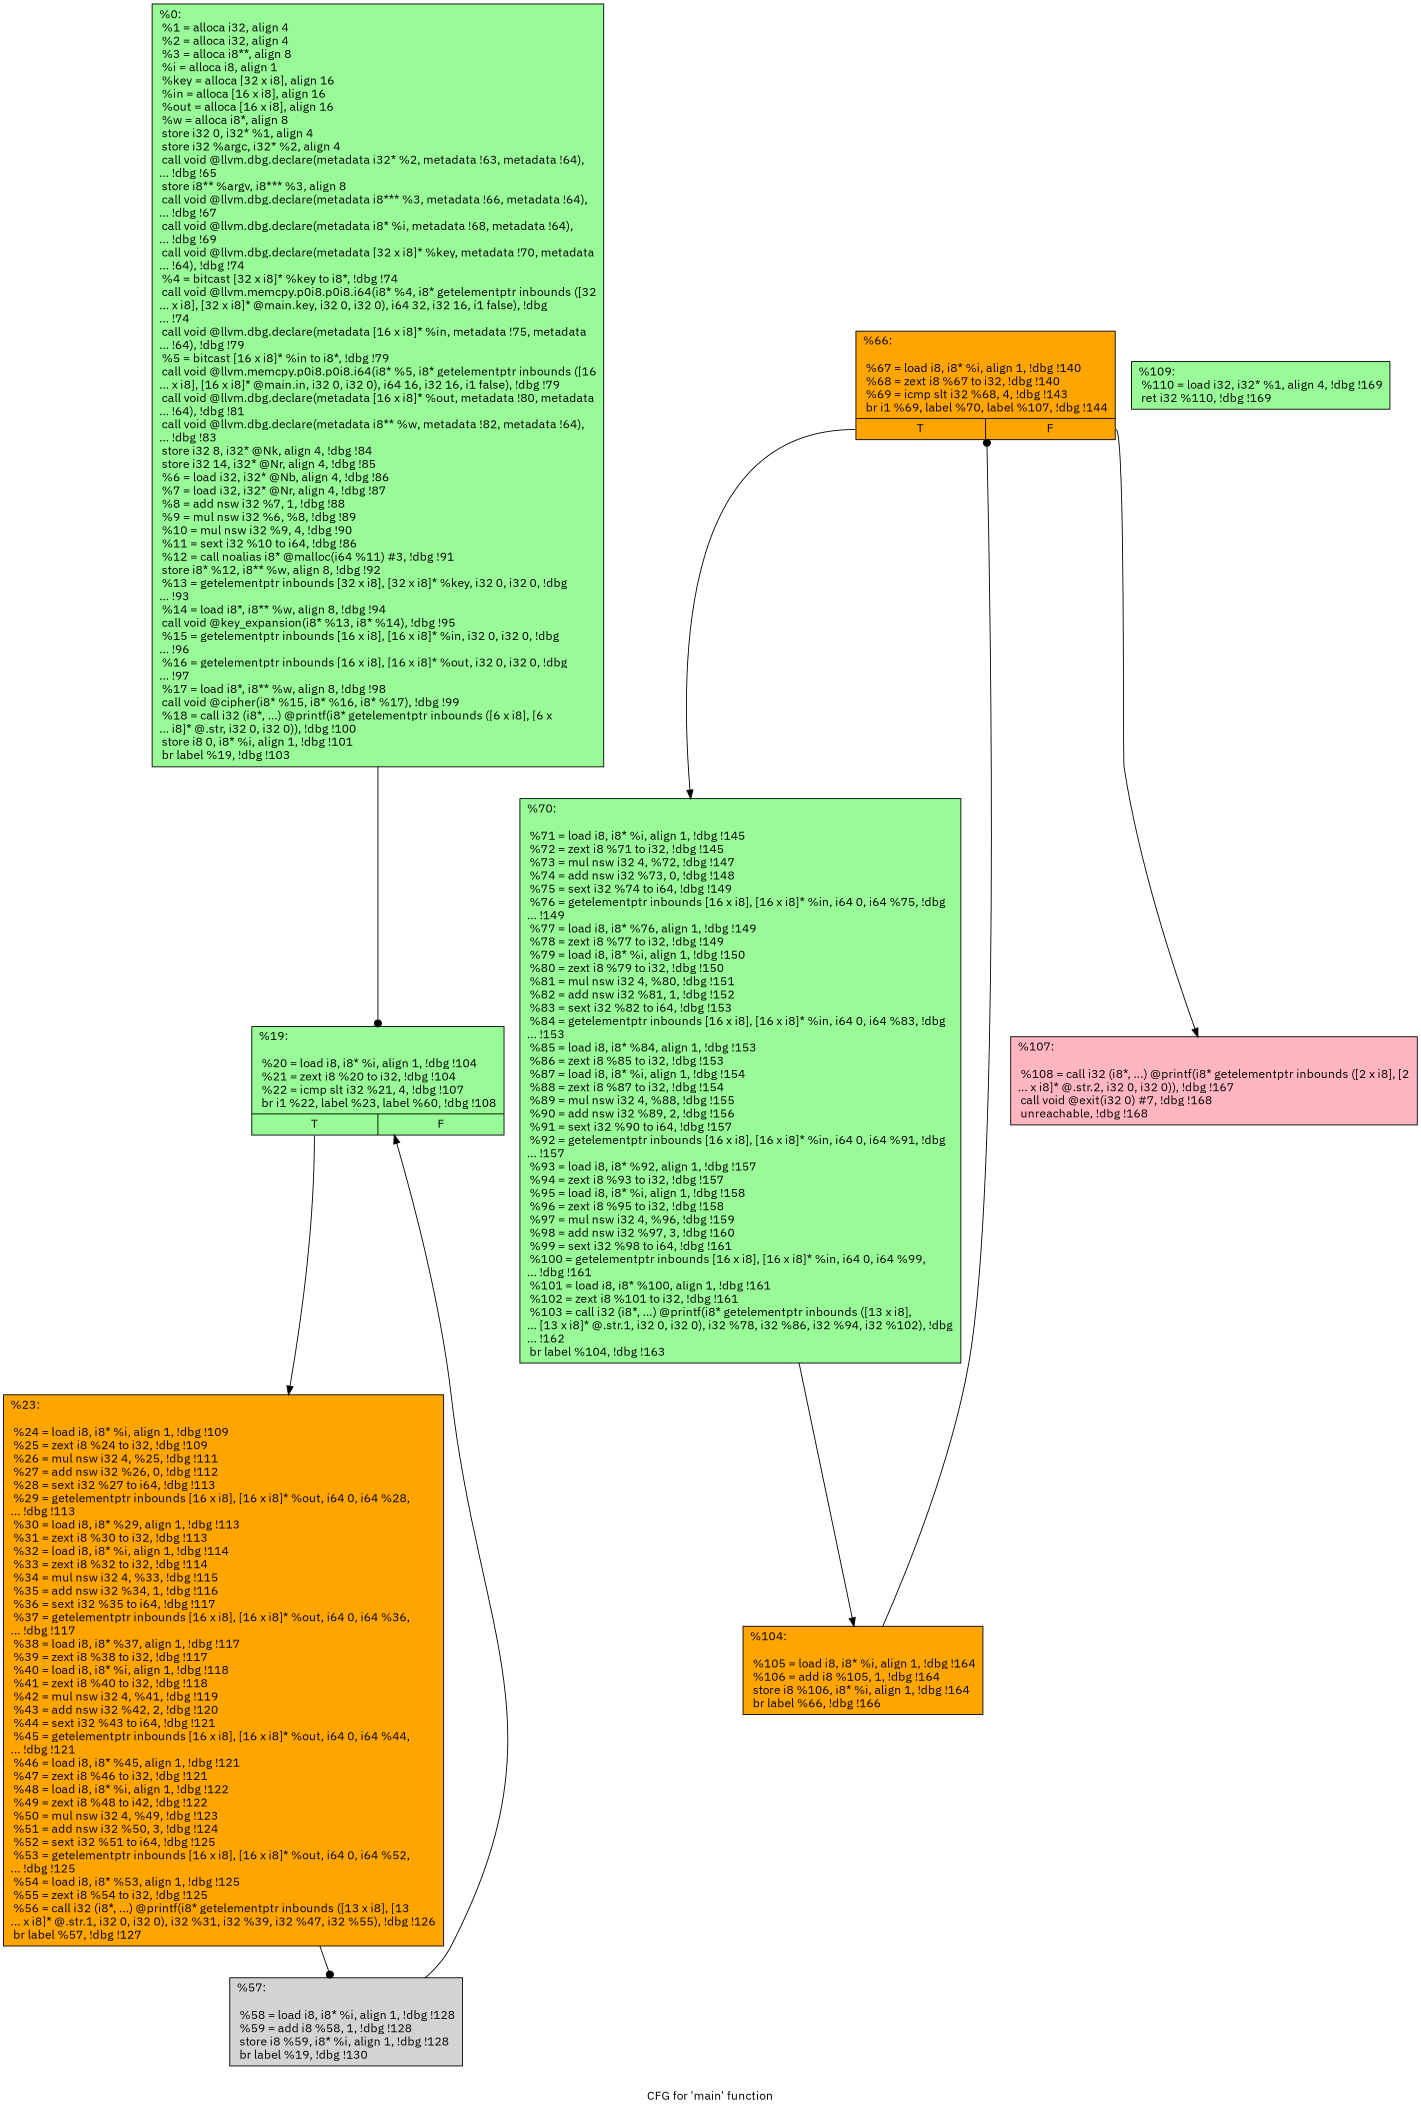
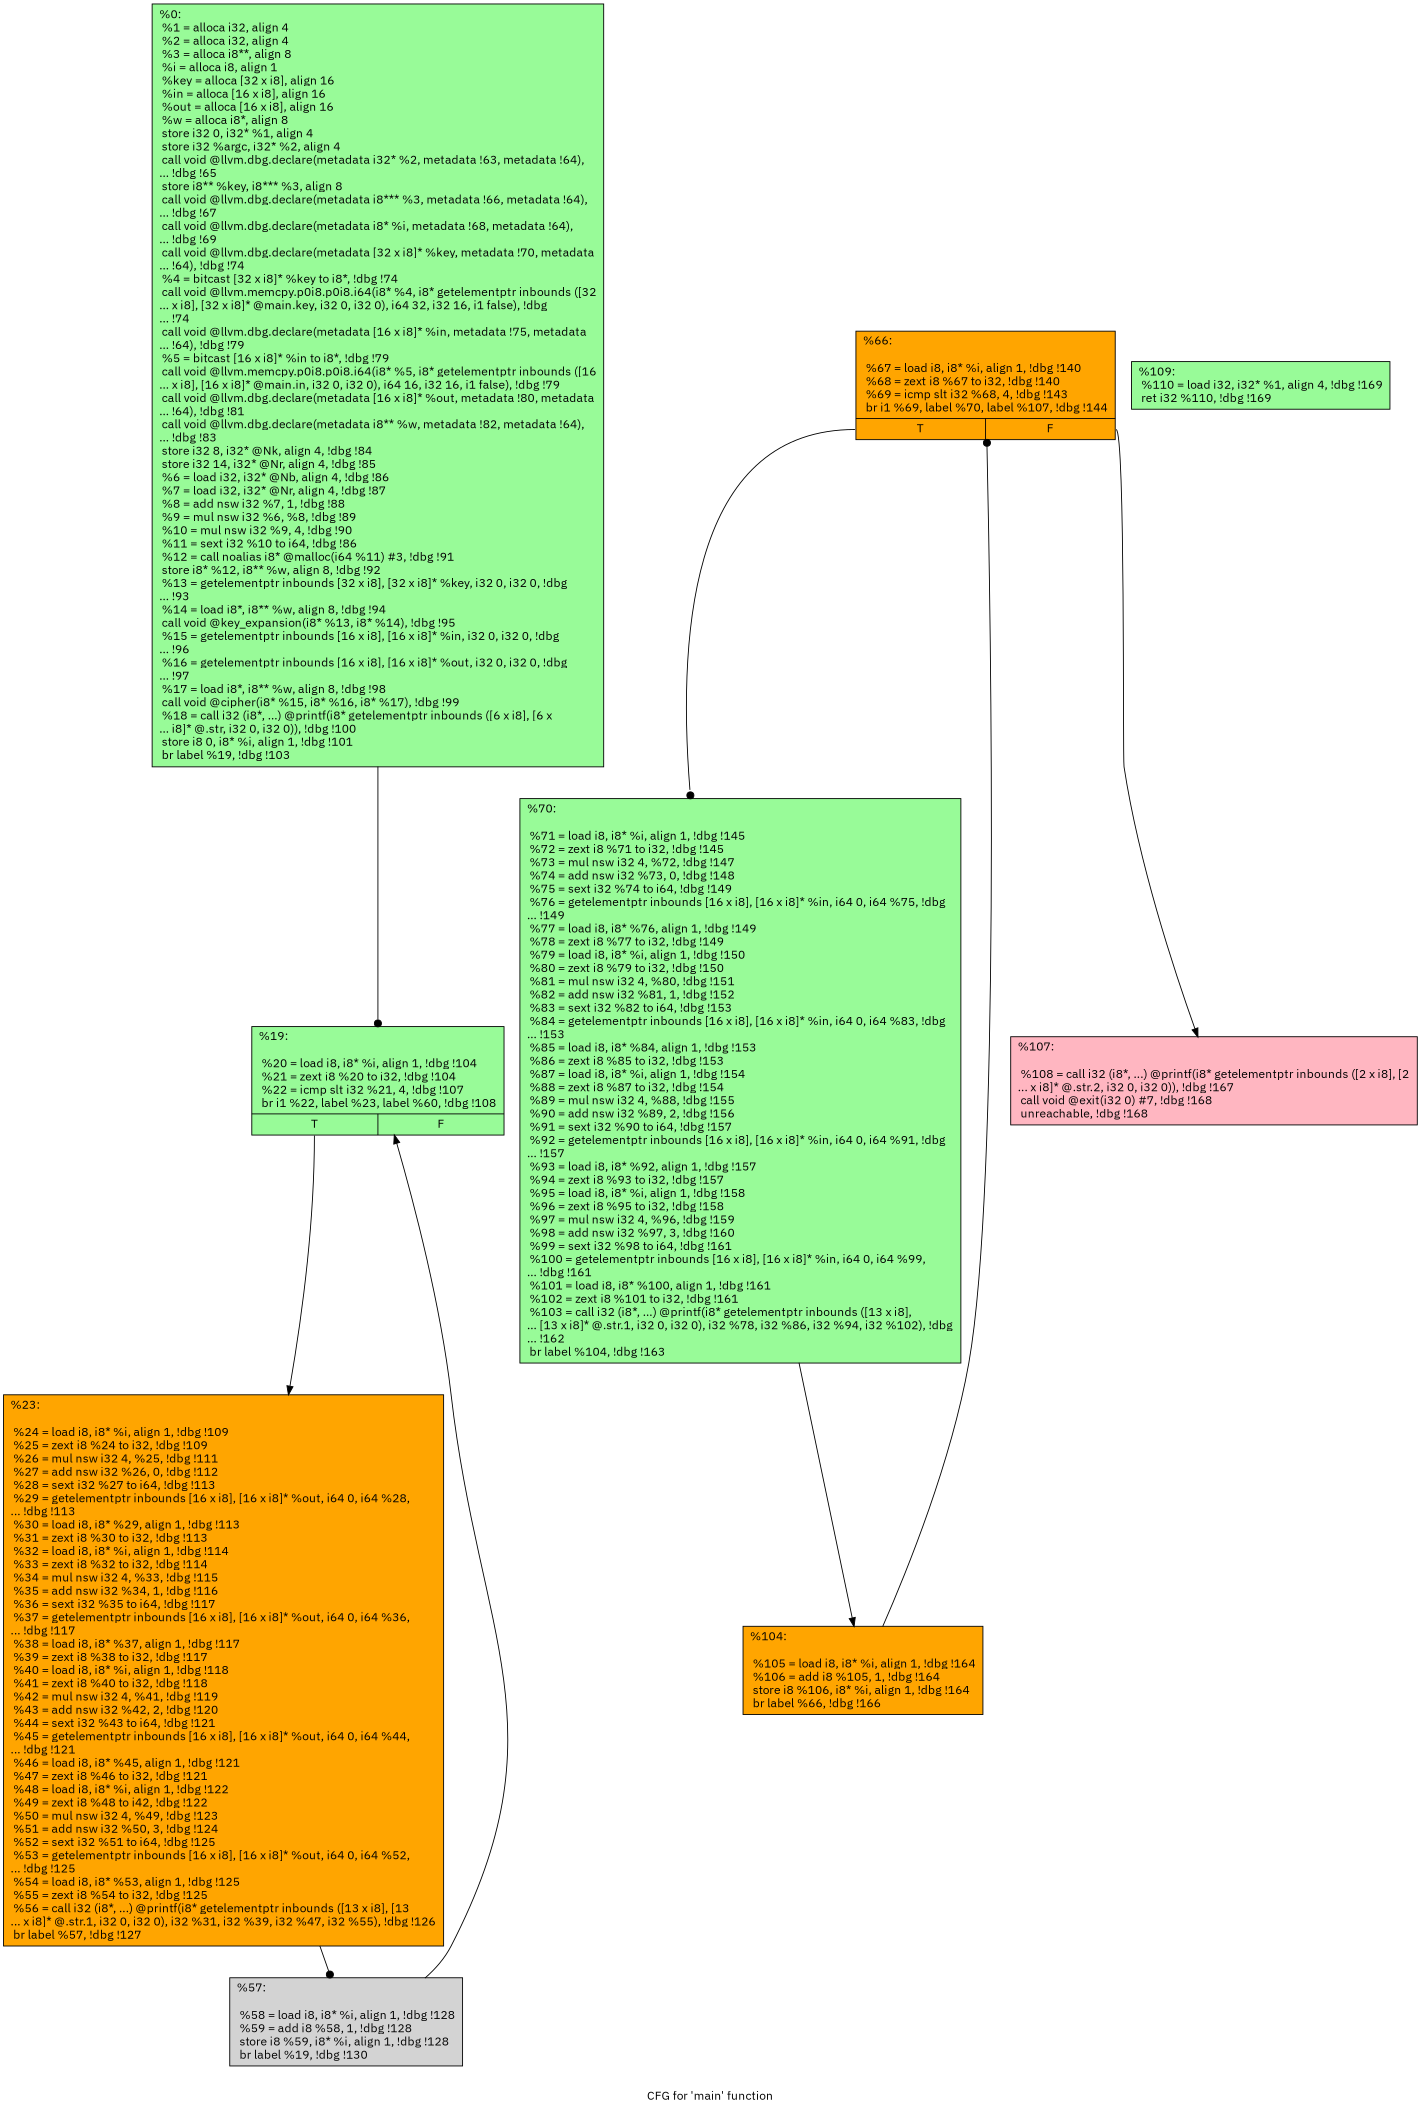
node "%0:": text "store i8** %argv, i8*** %3, align 8" -> "store i8** %key, i8*** %3, align 8"
edge "%66:" -> "%70:": arrowhead normal -> dot
